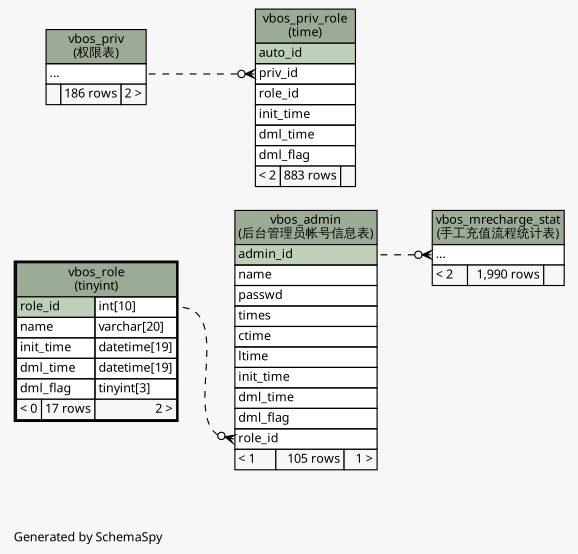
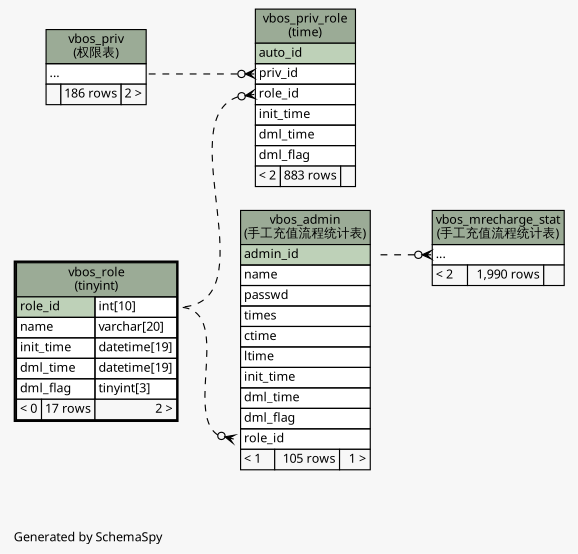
edge "vbos_role" -> "vbos_priv_role": added
node "vbos_admin": text "(后台管理员帐号信息表)" -> "(手工充值流程统计表)"
